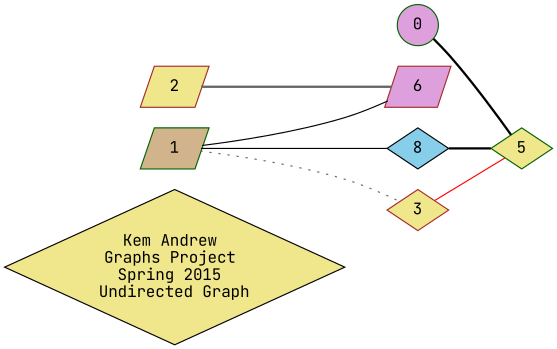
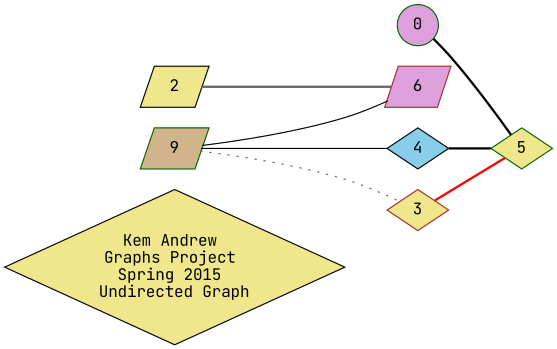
node "2": color brown -> black
node "1": label "1" -> "9"
node "8": label "8" -> "4"
edge "5" -- "3": style solid -> bold
